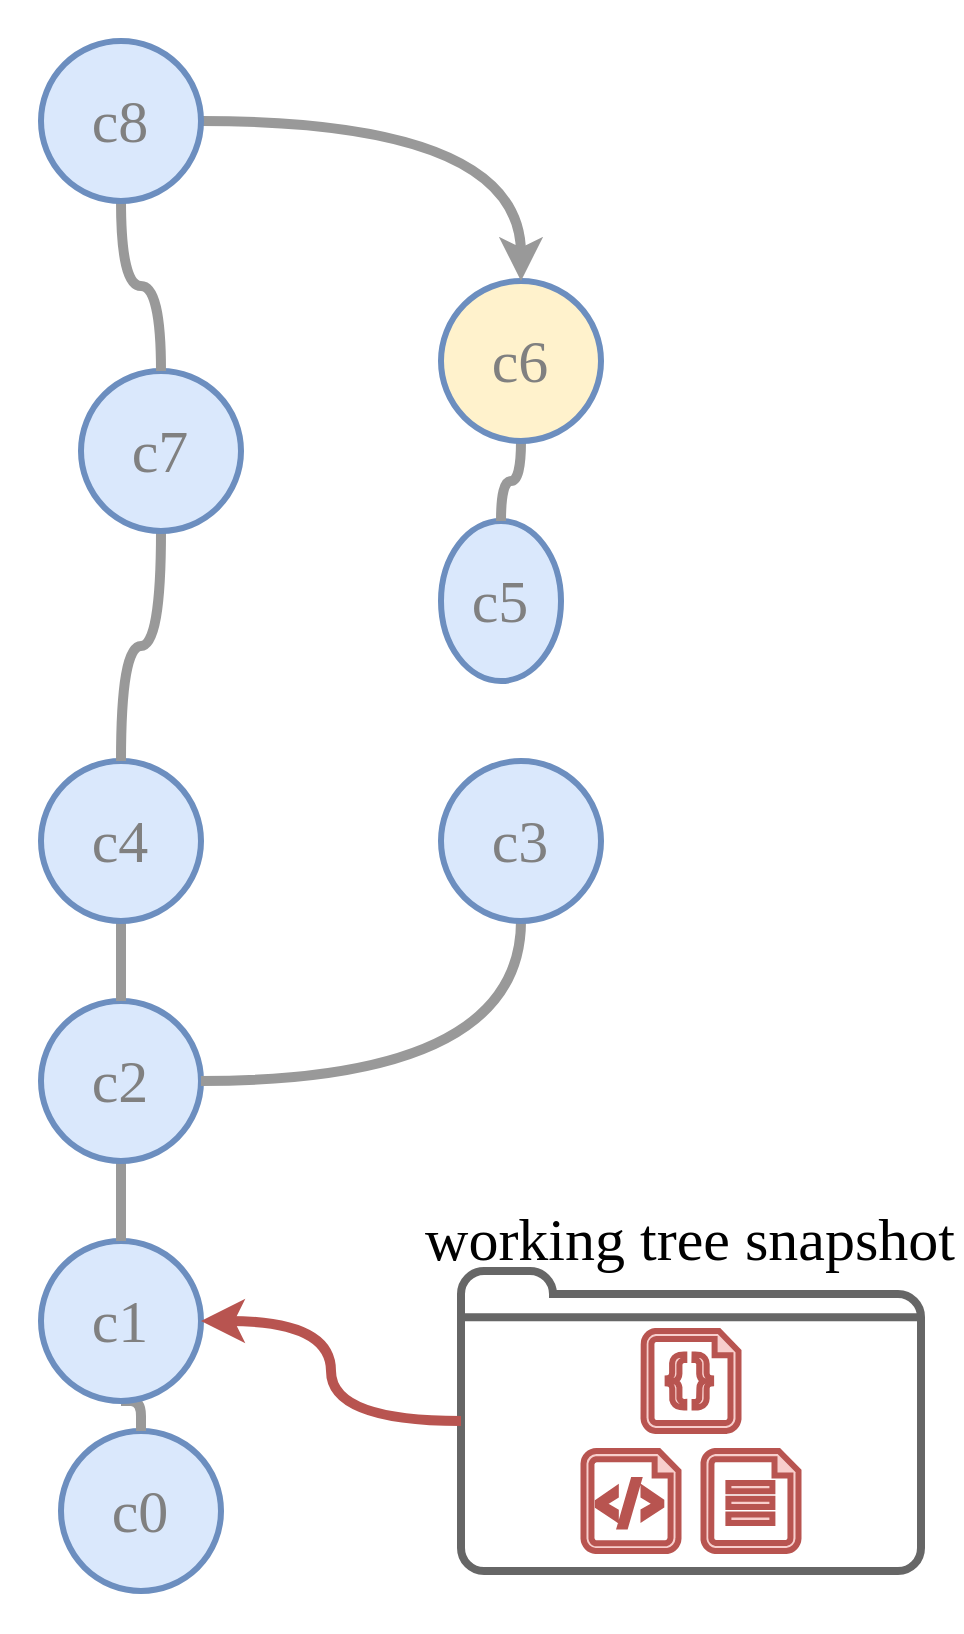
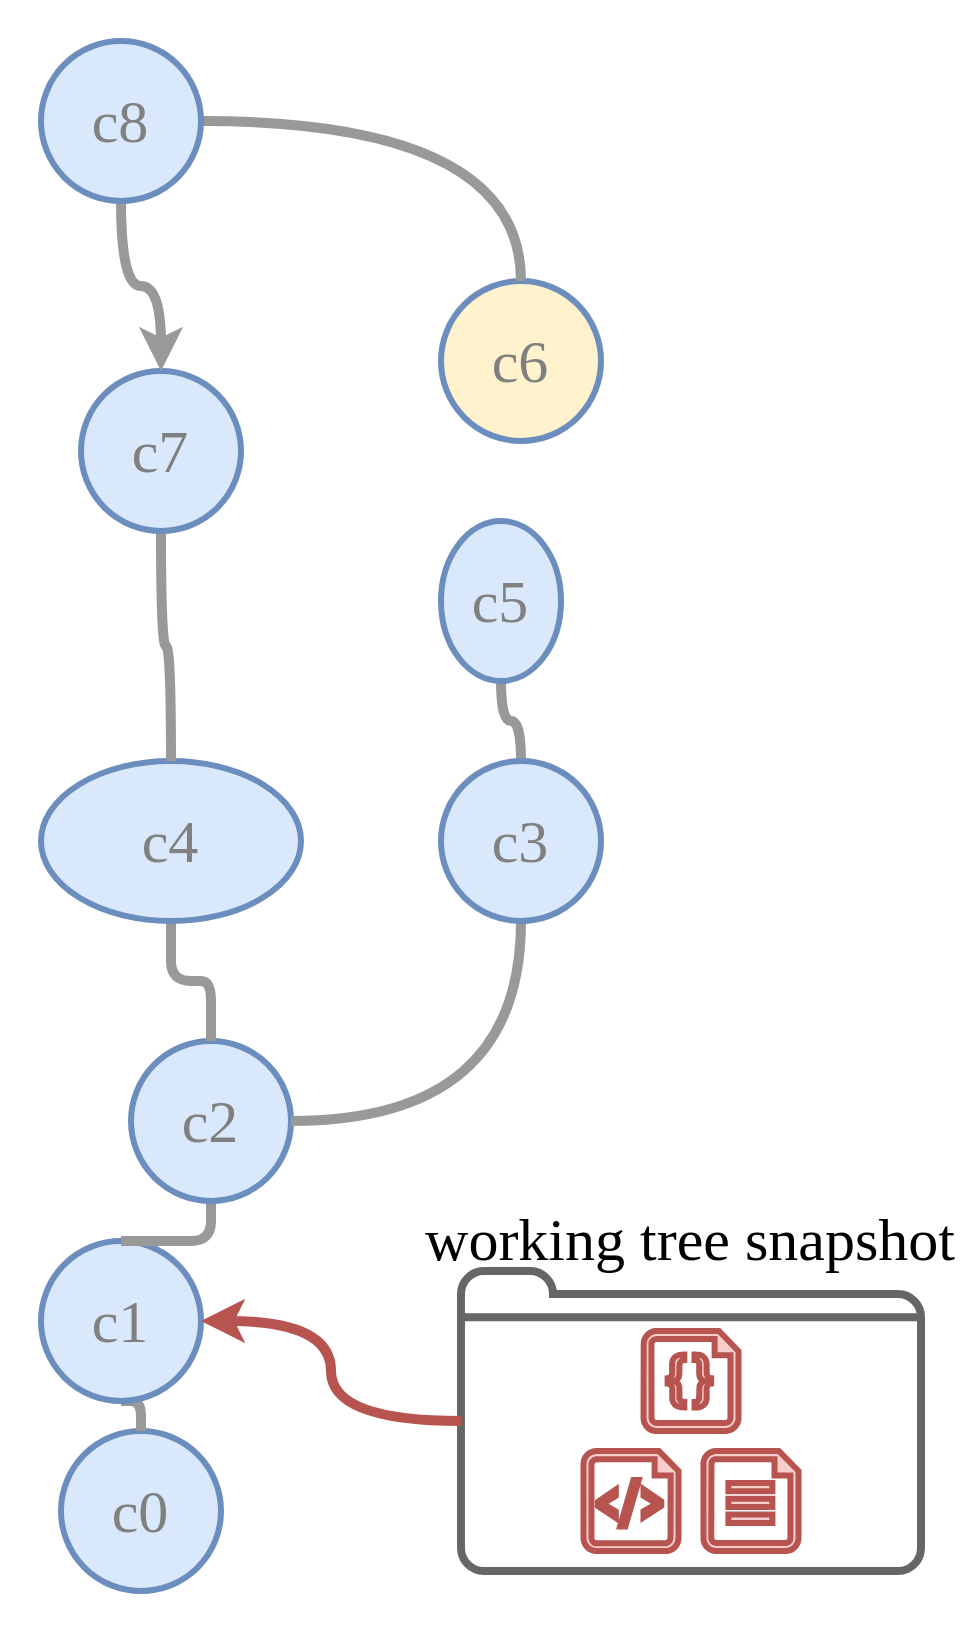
edge "c8" -> "c6": arrowhead classic -> none
edge "c8" -- "c7": arrowhead none -> classic
edge "c6" -- "c5": removed
edge "c5" -- "c3": added
node "c4": size 160x160 -> 260x160
node "c2": moved (121, 1081) -> (211, 1121)
